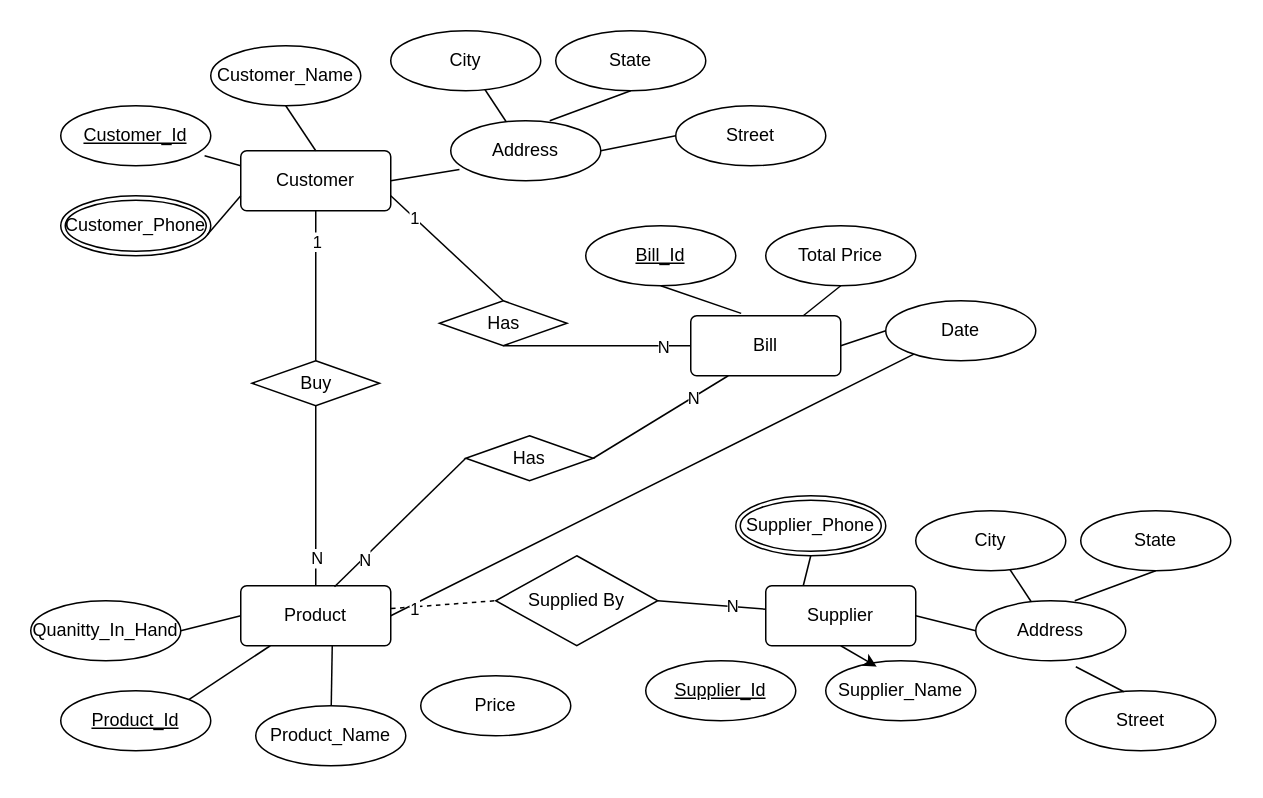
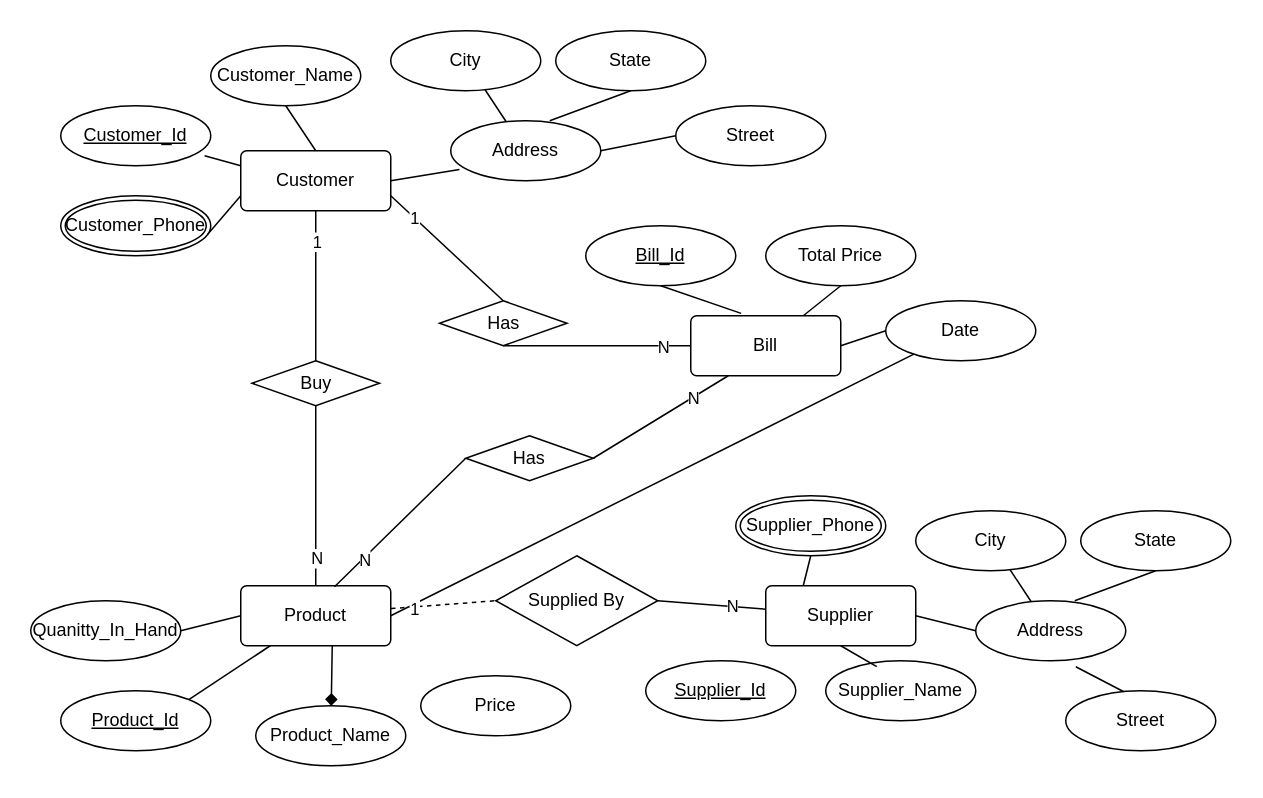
edge "Supplier" -> "Supplier_Name": arrowhead classic -> none
edge "Product" -- "Product_Name": arrowhead none -> diamond
